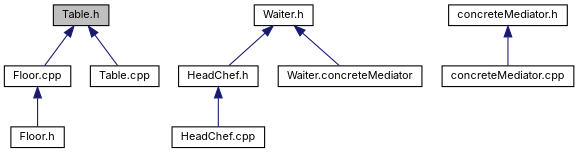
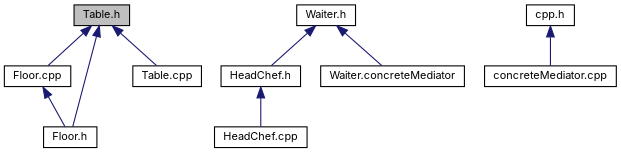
node "concreteMediator.h": label "concreteMediator.h" -> "cpp.h"
edge "Floor.h" -> "Table.h": added
